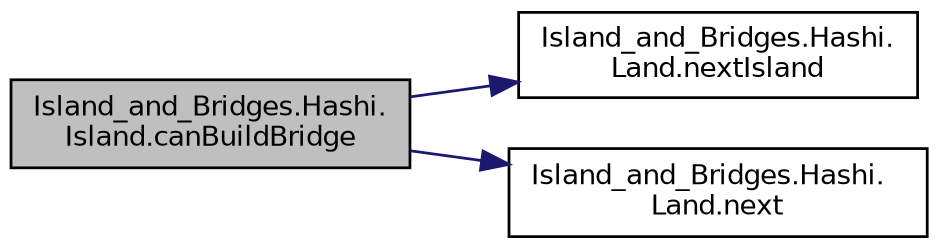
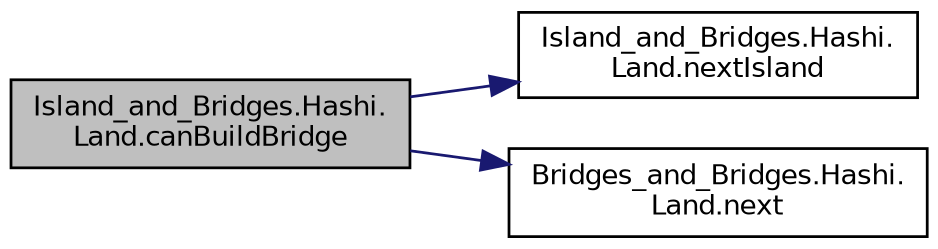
node "Island_and_Bridges.Hashi. Island.canBuildBridge": label "Island_and_Bridges.Hashi. Island.canBuildBridge" -> "Island_and_Bridges.Hashi. Land.canBuildBridge"
node "Island_and_Bridges.Hashi. Land.next": label "Island_and_Bridges.Hashi. Land.next" -> "Bridges_and_Bridges.Hashi. Land.next"
